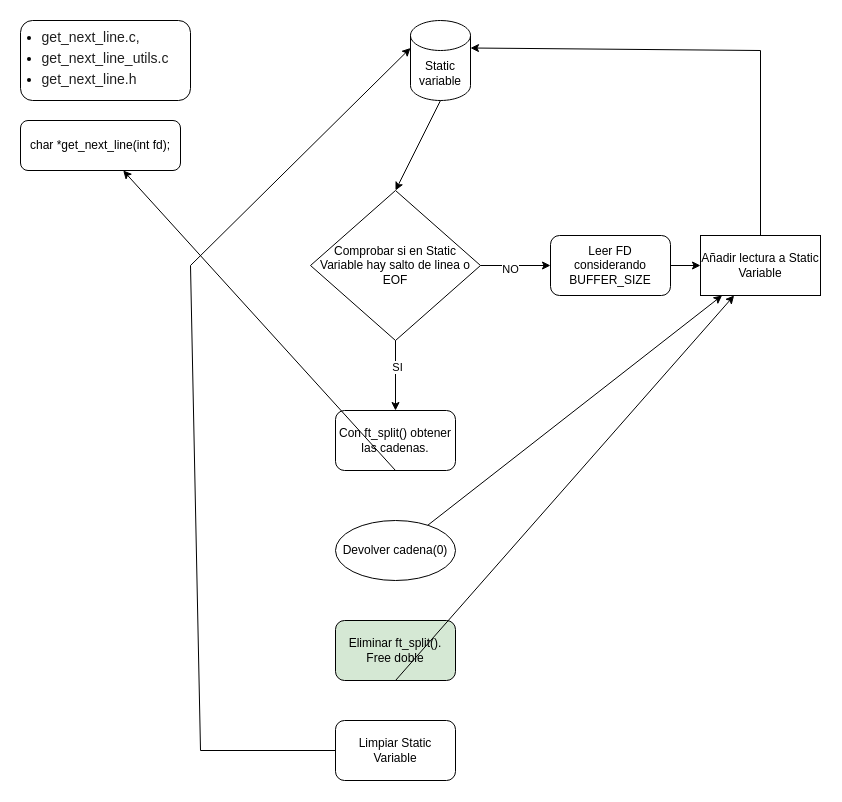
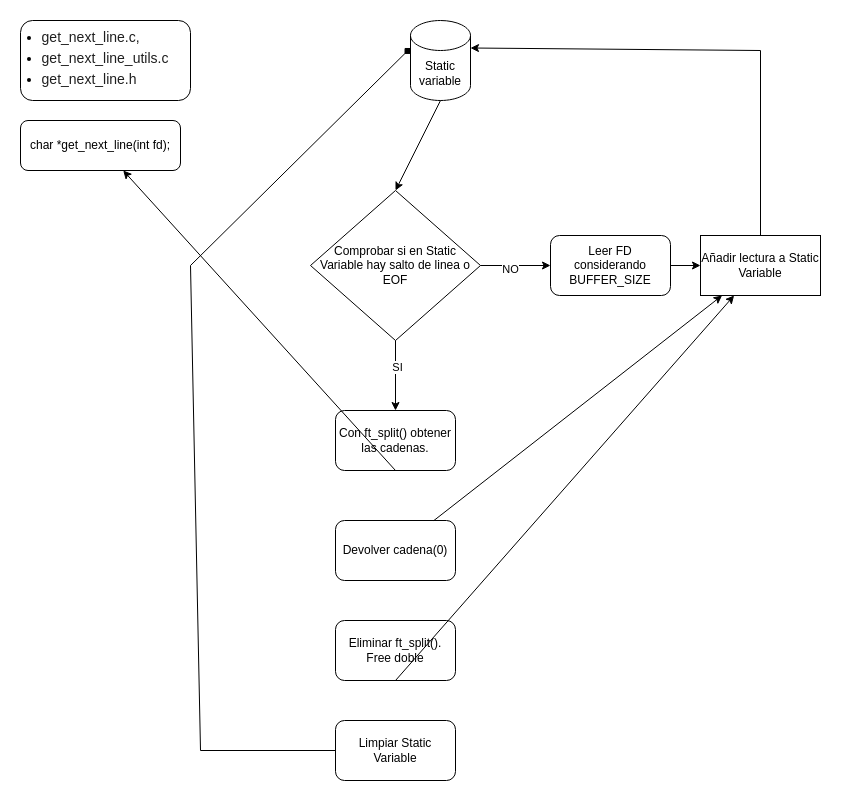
edge "Limpiar Static Variable" -> "Static variable": arrowhead classic -> diamond
node "Devolver cadena(0)": shape ellipse -> rounded rectangle
node "Eliminar ft_split(). Free doble": fillcolor #d5e8d4 -> #ffffff
